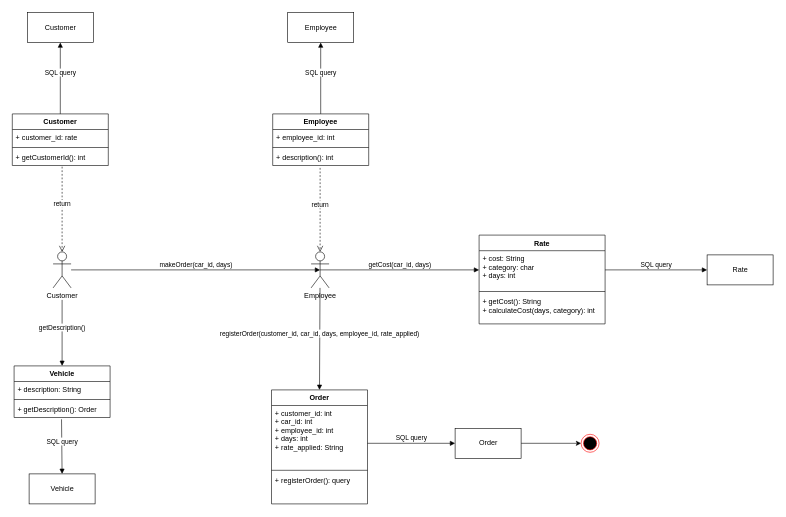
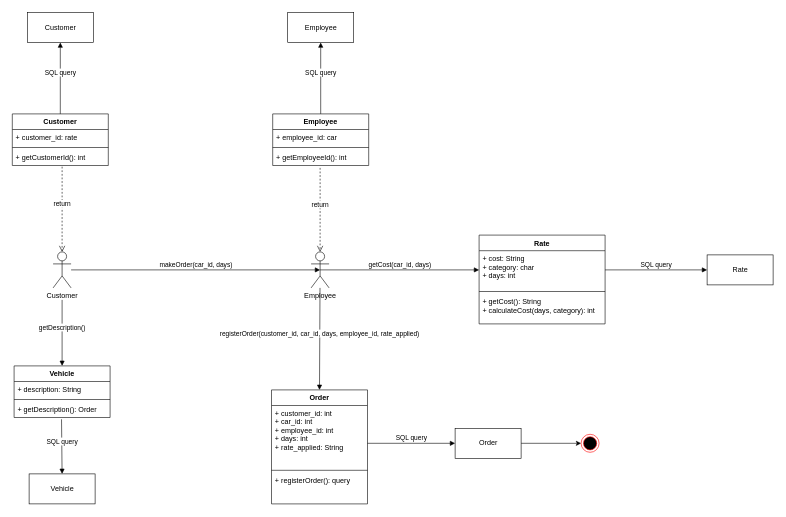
node "+ employee_id: int": label "+ employee_id: int" -> "+ employee_id: car"
node "+ description(): int": label "+ description(): int" -> "+ getEmployeeId(): int"
